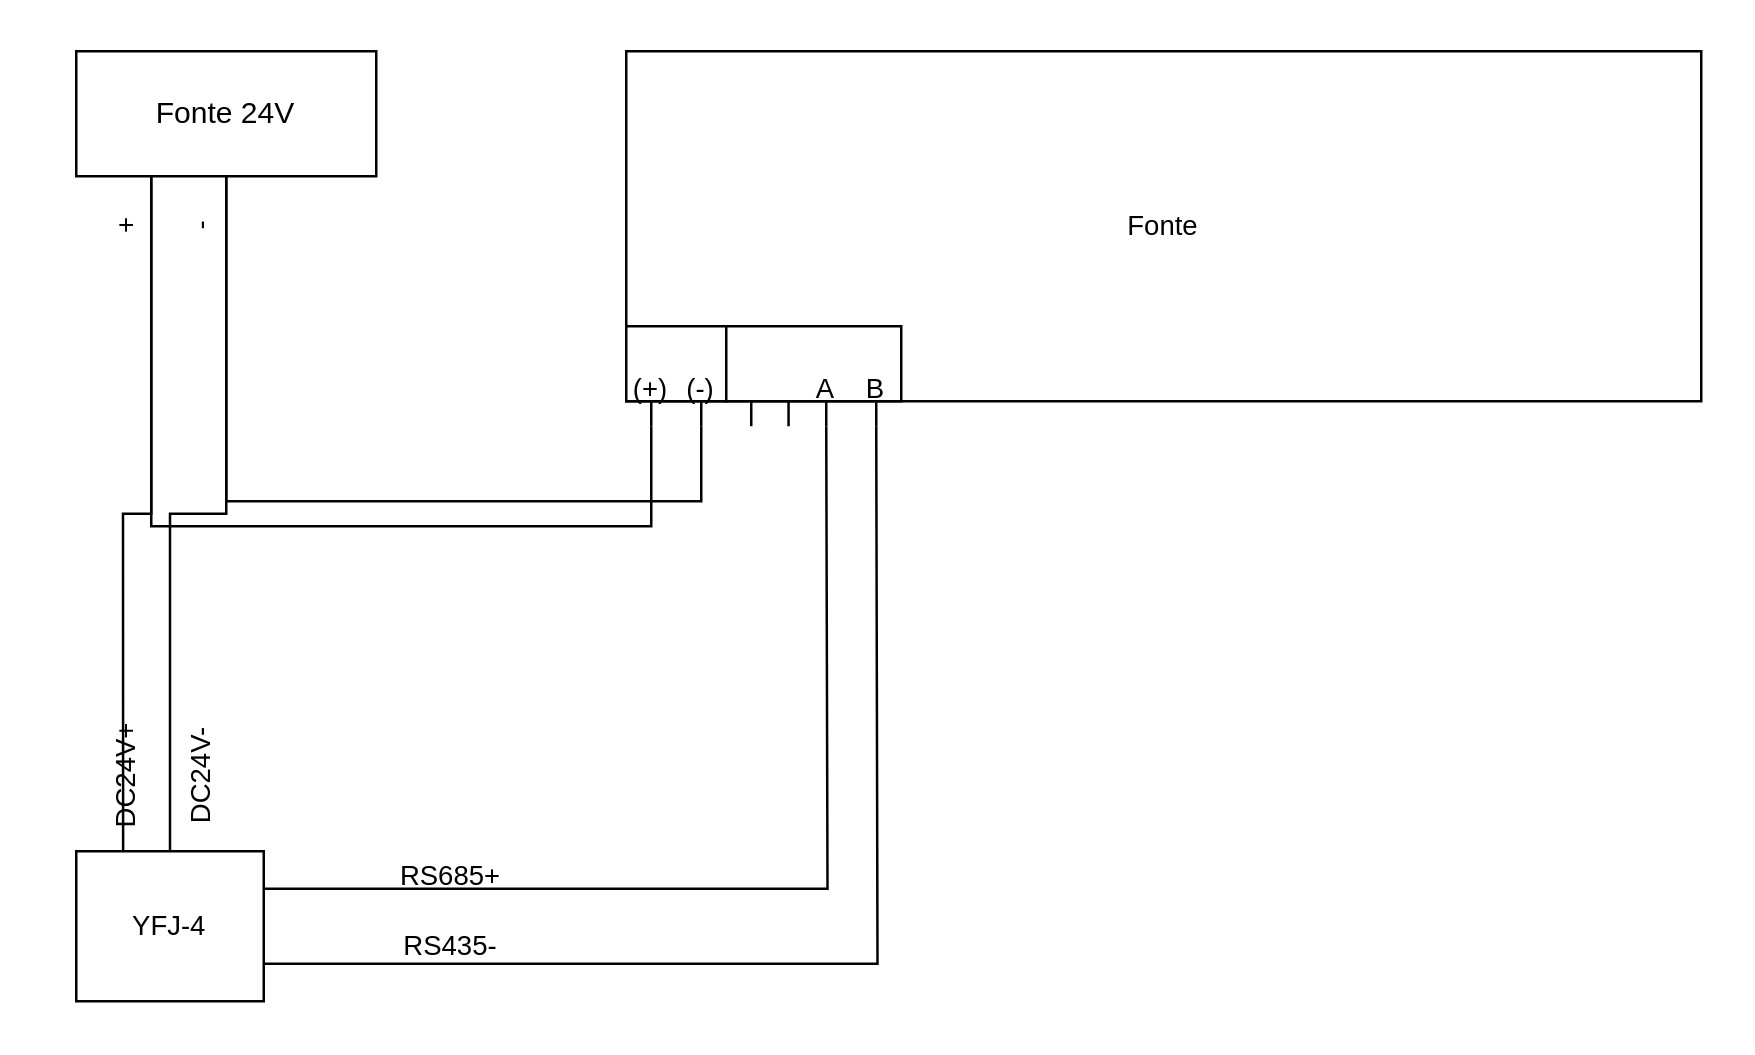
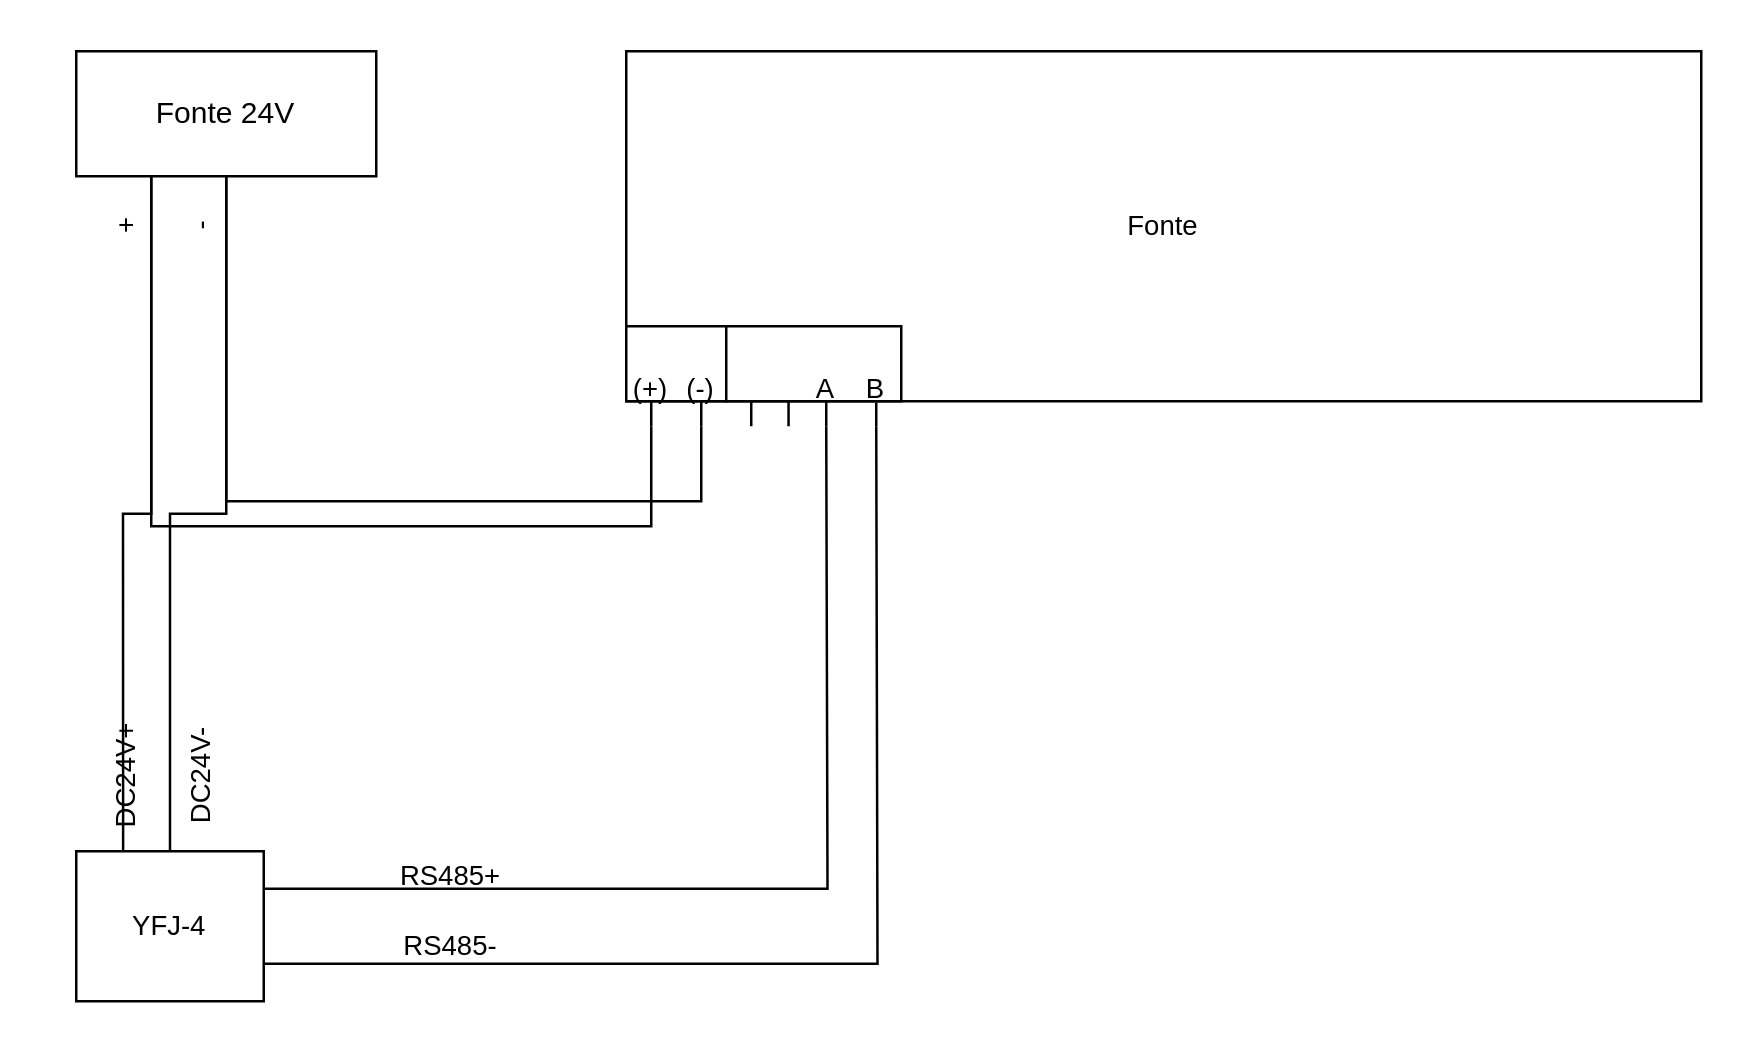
node "RS685+": label "RS685+" -> "RS485+"
node "RS435-": label "RS435-" -> "RS485-"
